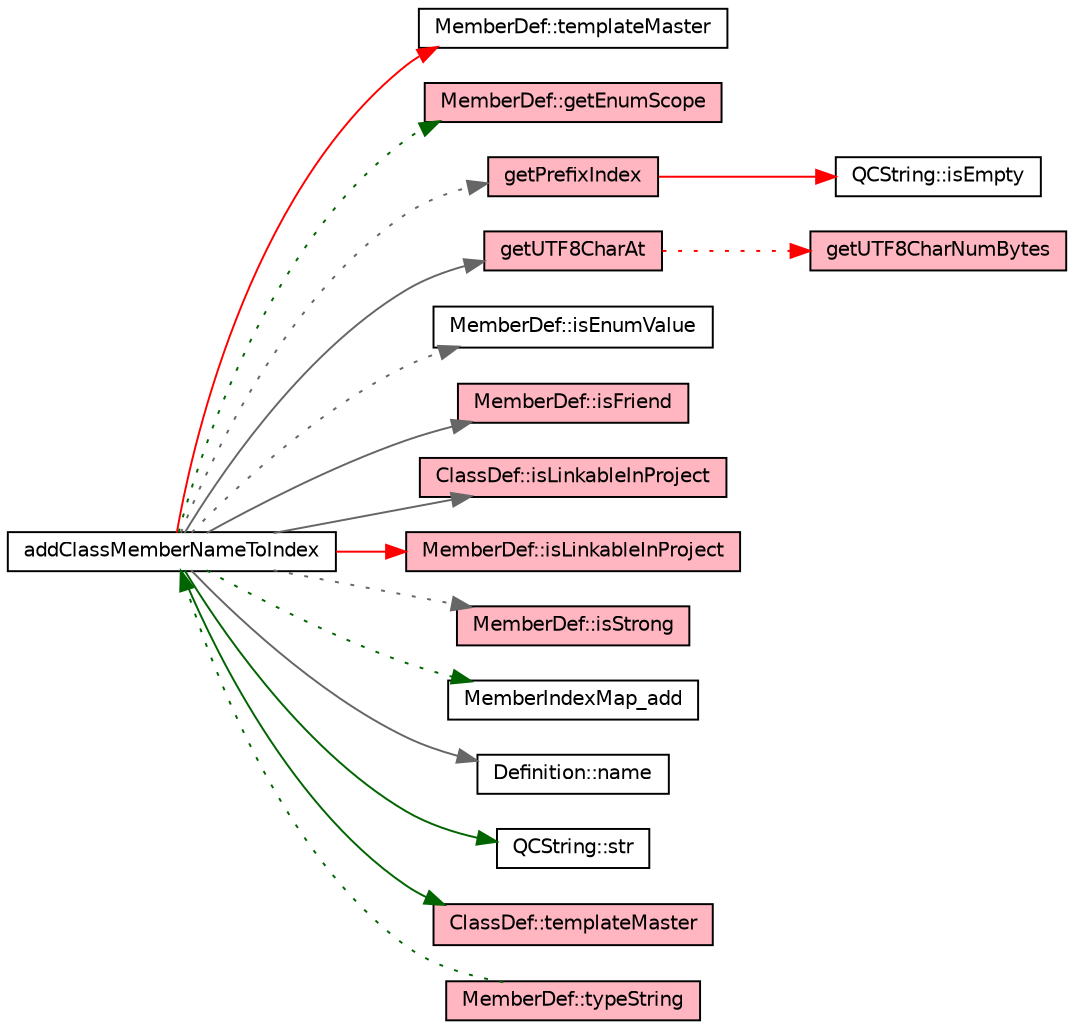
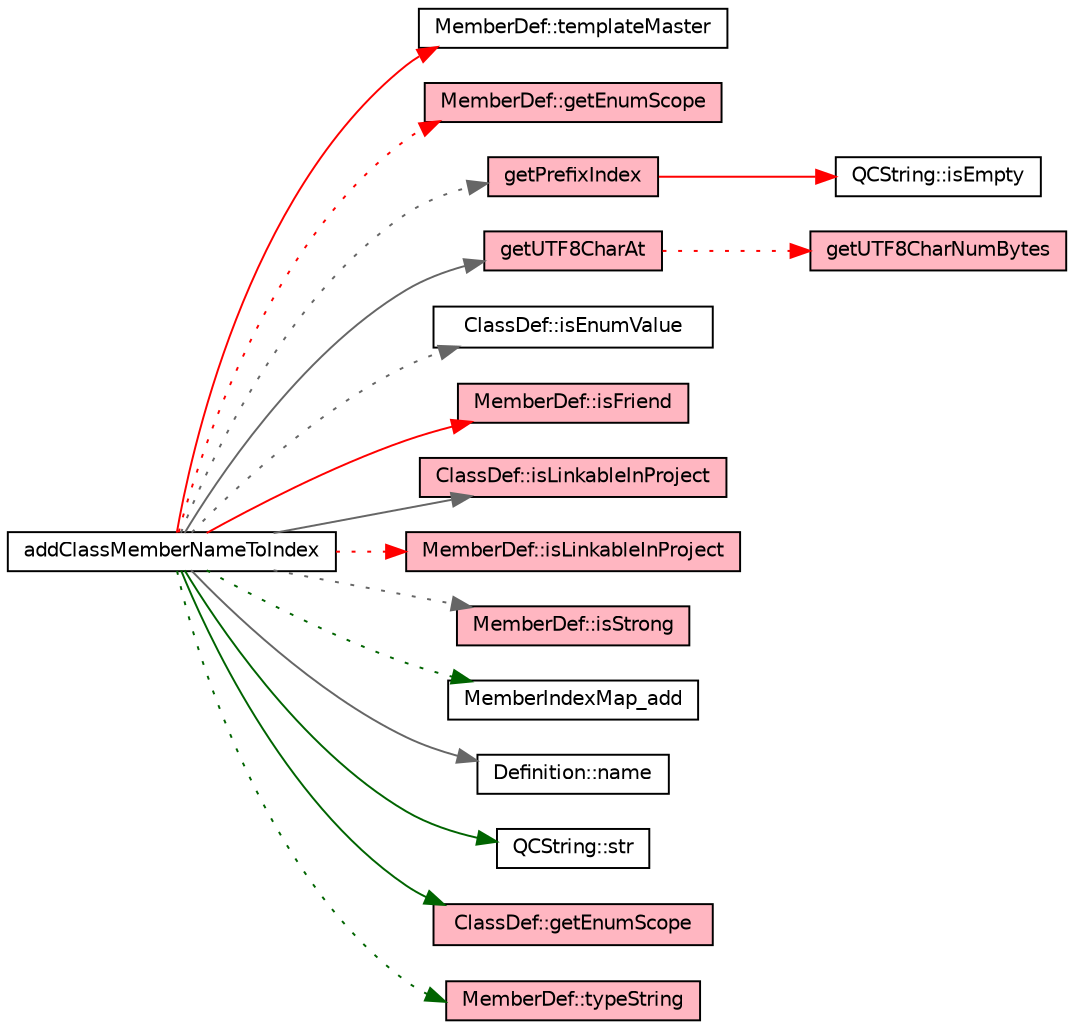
edge "addClassMemberNameToIndex" -> "MemberDef::getEnumScope": color darkgreen -> red
node "MemberDef::isEnumValue": label "MemberDef::isEnumValue" -> "ClassDef::isEnumValue"
edge "addClassMemberNameToIndex" -> "MemberDef::isFriend": color gray40 -> red
edge "addClassMemberNameToIndex" -> "MemberDef::isLinkableInProject": style solid -> dotted
edge "MemberDef::typeString" -> "addClassMemberNameToIndex": reversed
node "ClassDef::templateMaster": label "ClassDef::templateMaster" -> "ClassDef::getEnumScope"
